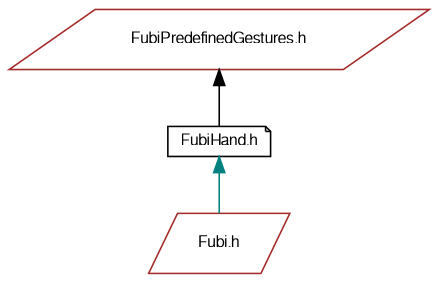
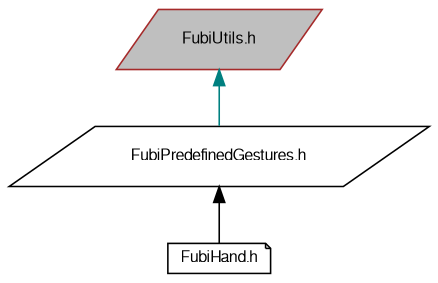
node "FubiPredefinedGestures.h": color brown -> black
node "FubiUtils.h": added
node "Fubi.h": removed
